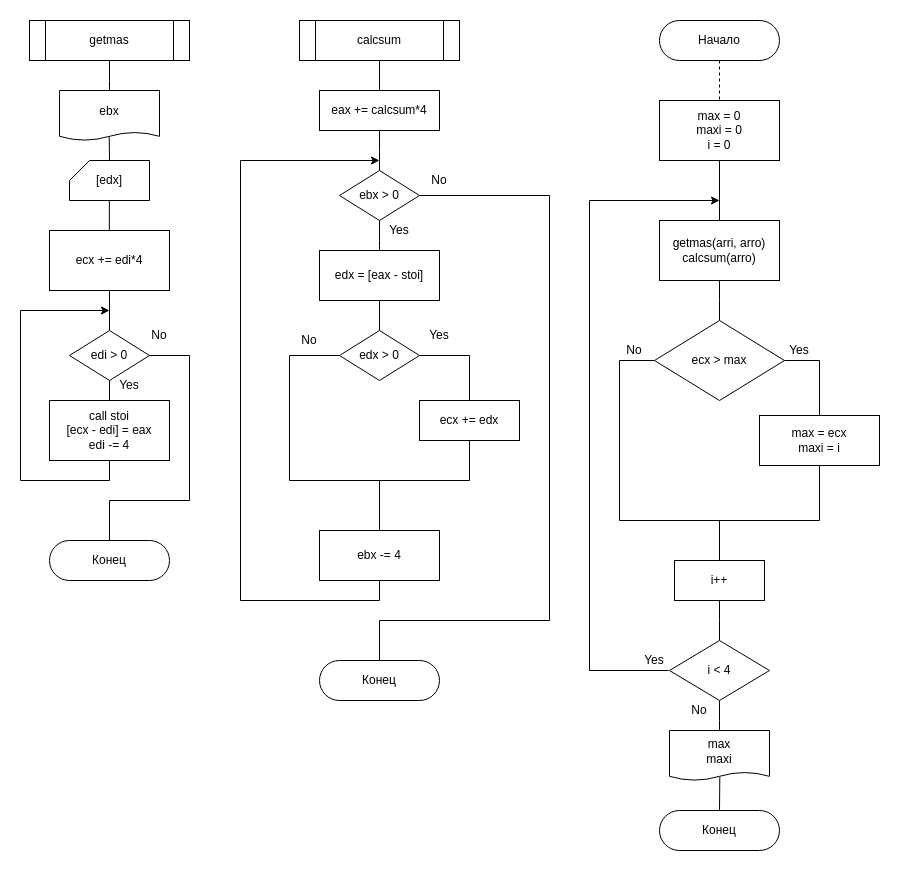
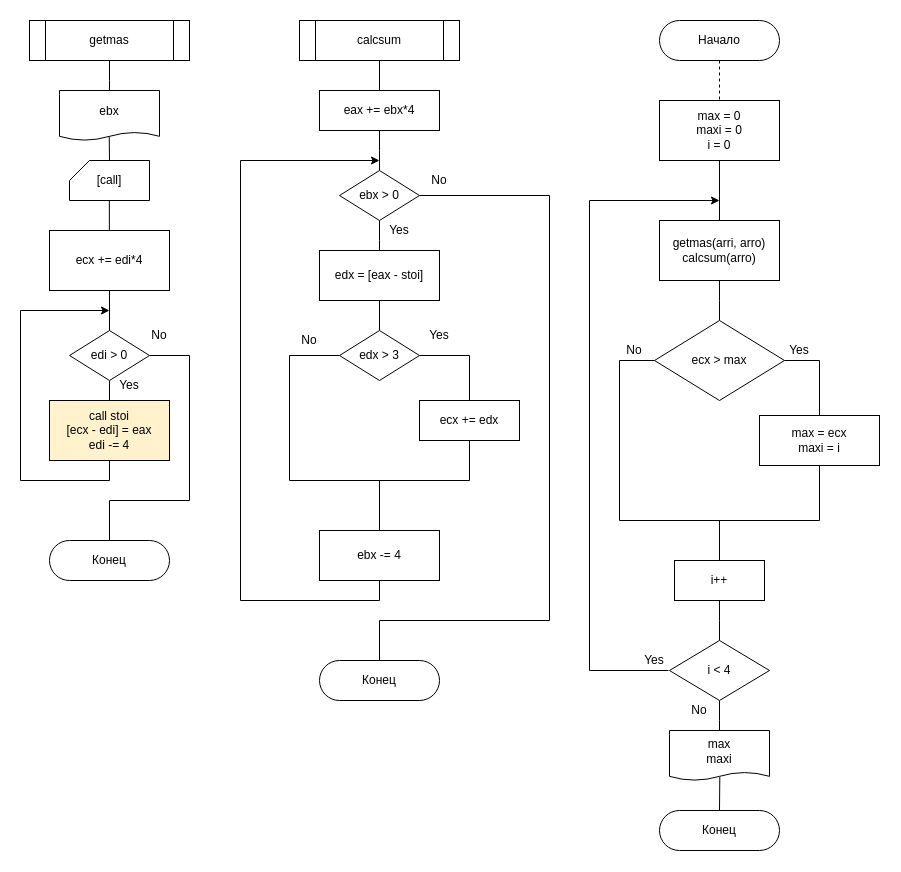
node "eax += calcsum*4": label "eax += calcsum*4" -> "eax += ebx*4"
node "[edx]": label "[edx]" -> "[call]"
node "edx > 0": label "edx > 0" -> "edx > 3"
node "call stoi [ecx - edi] = eax edi -= 4": fillcolor #ffffff -> #fff2cc
